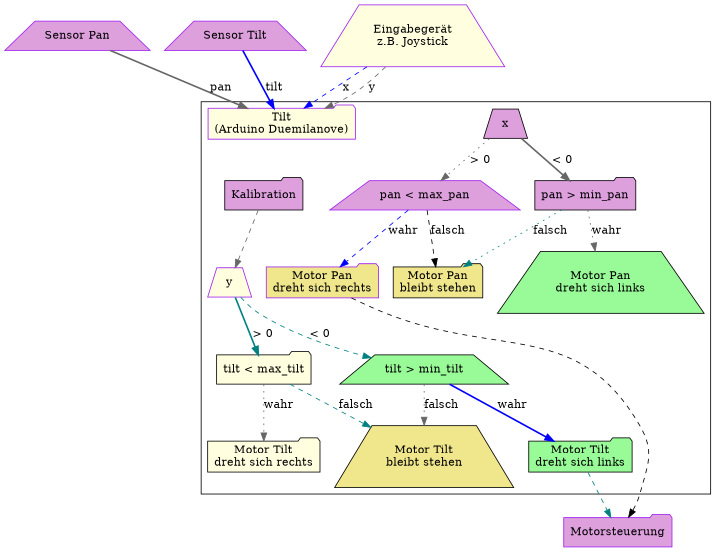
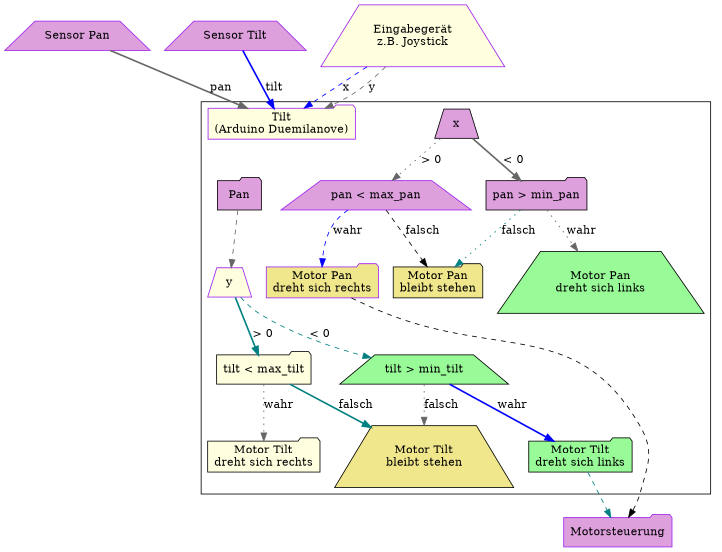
node "Kalibration": label "Kalibration" -> "Pan"
edge "tilt < max_tilt" -> "Motor Tilt bleibt stehen": style dashed -> bold
